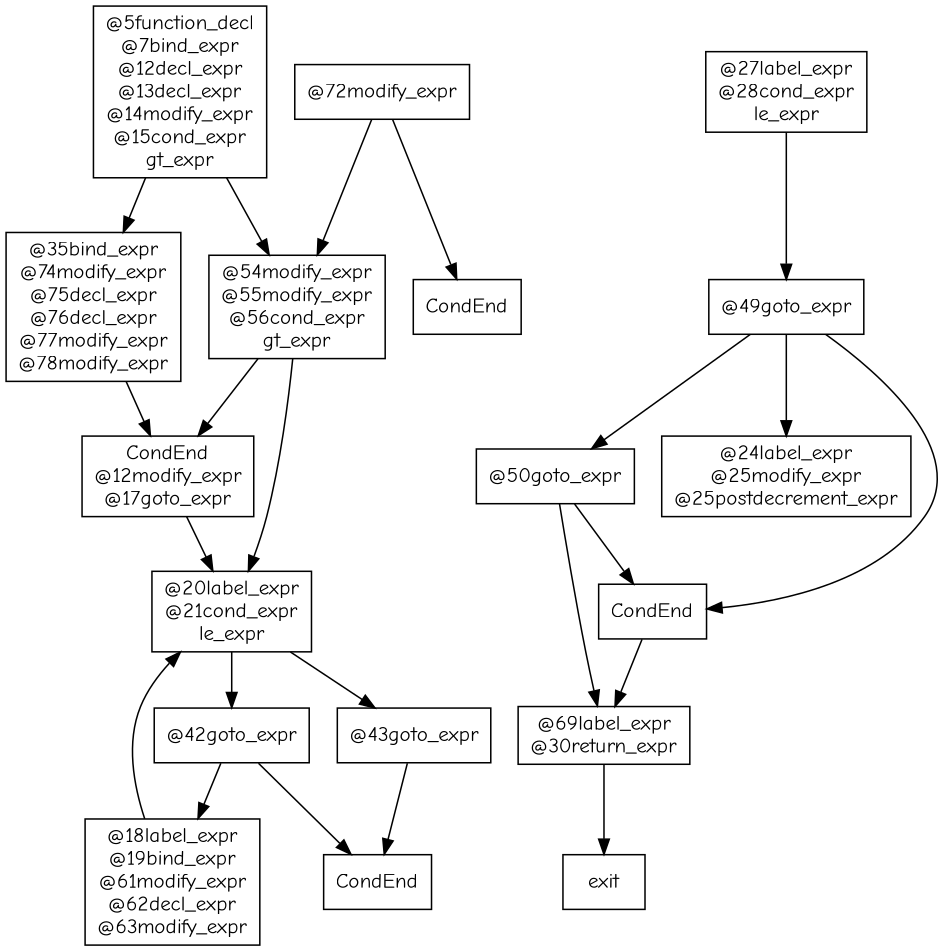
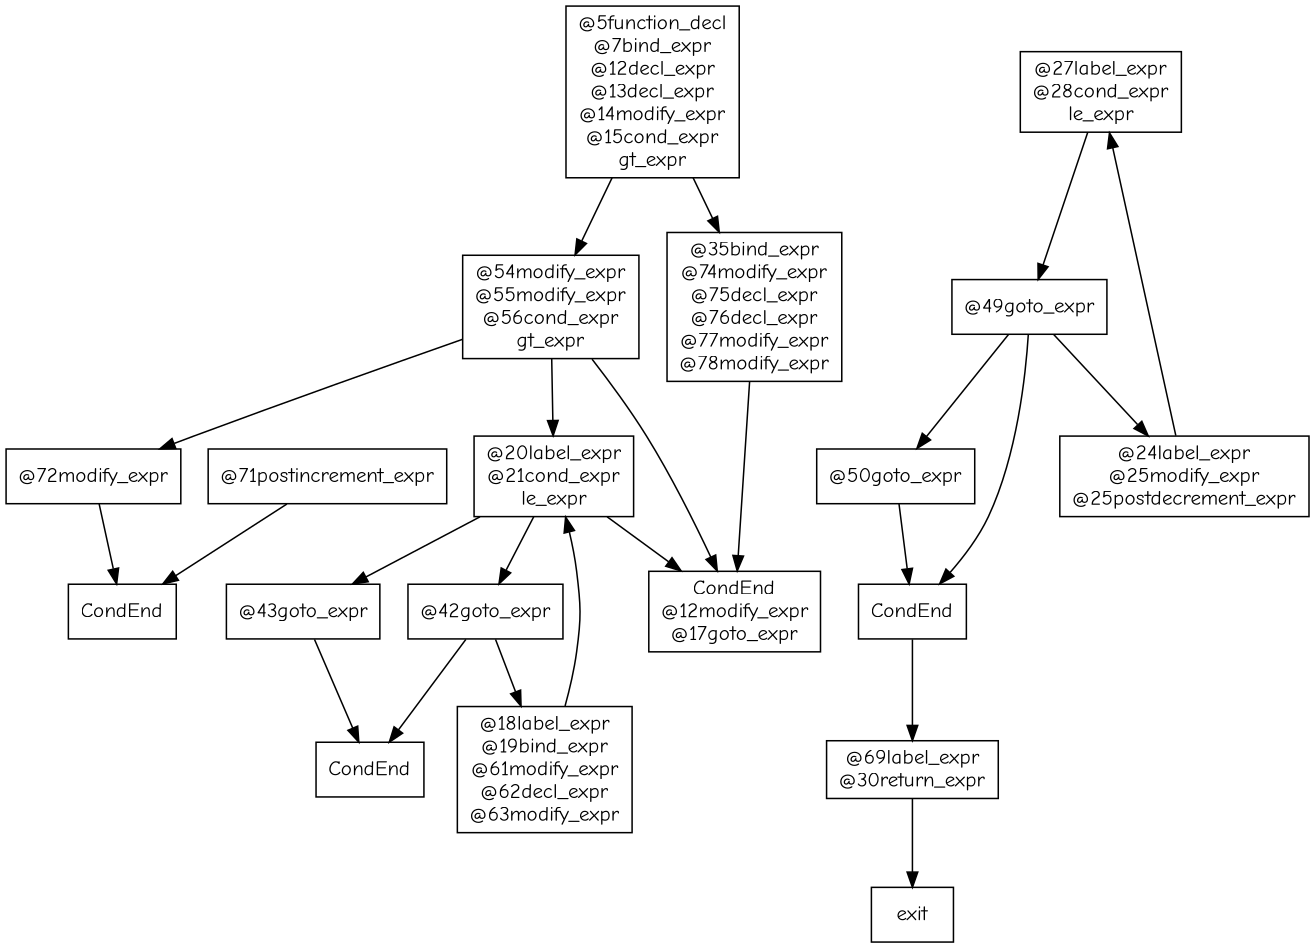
edge "@72modify_expr" -> "@54modify_expr @55modify_expr @56cond_expr gt_expr": reversed
edge "@24label_expr @25modify_expr @25postdecrement_expr" -> "@27label_expr @28cond_expr le_expr": added
node "@71postincrement_expr": added
edge "CondEnd @12modify_expr @17goto_expr" -> "@20label_expr @21cond_expr le_expr": reversed
edge "@50goto_expr" -> "@69label_expr @30return_expr": removed
